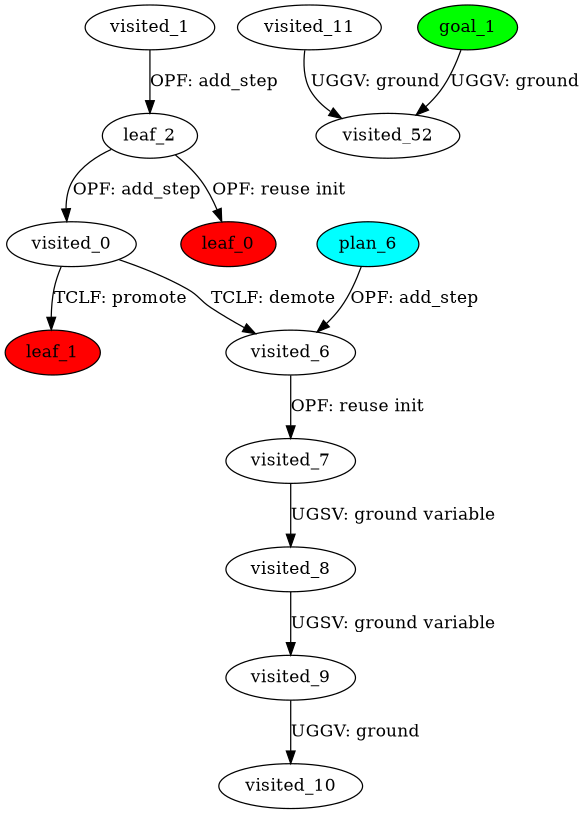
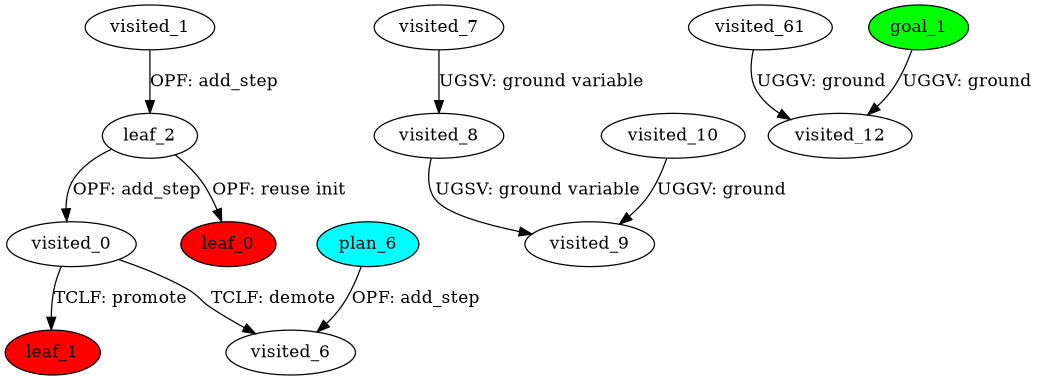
node "visited_11": label "visited_11" -> "visited_61"
node "visited_52": label "visited_52" -> "visited_12"
edge "visited_6" -> "visited_7": removed, label "OPF: reuse init"
edge "visited_9" -> "visited_10": reversed
